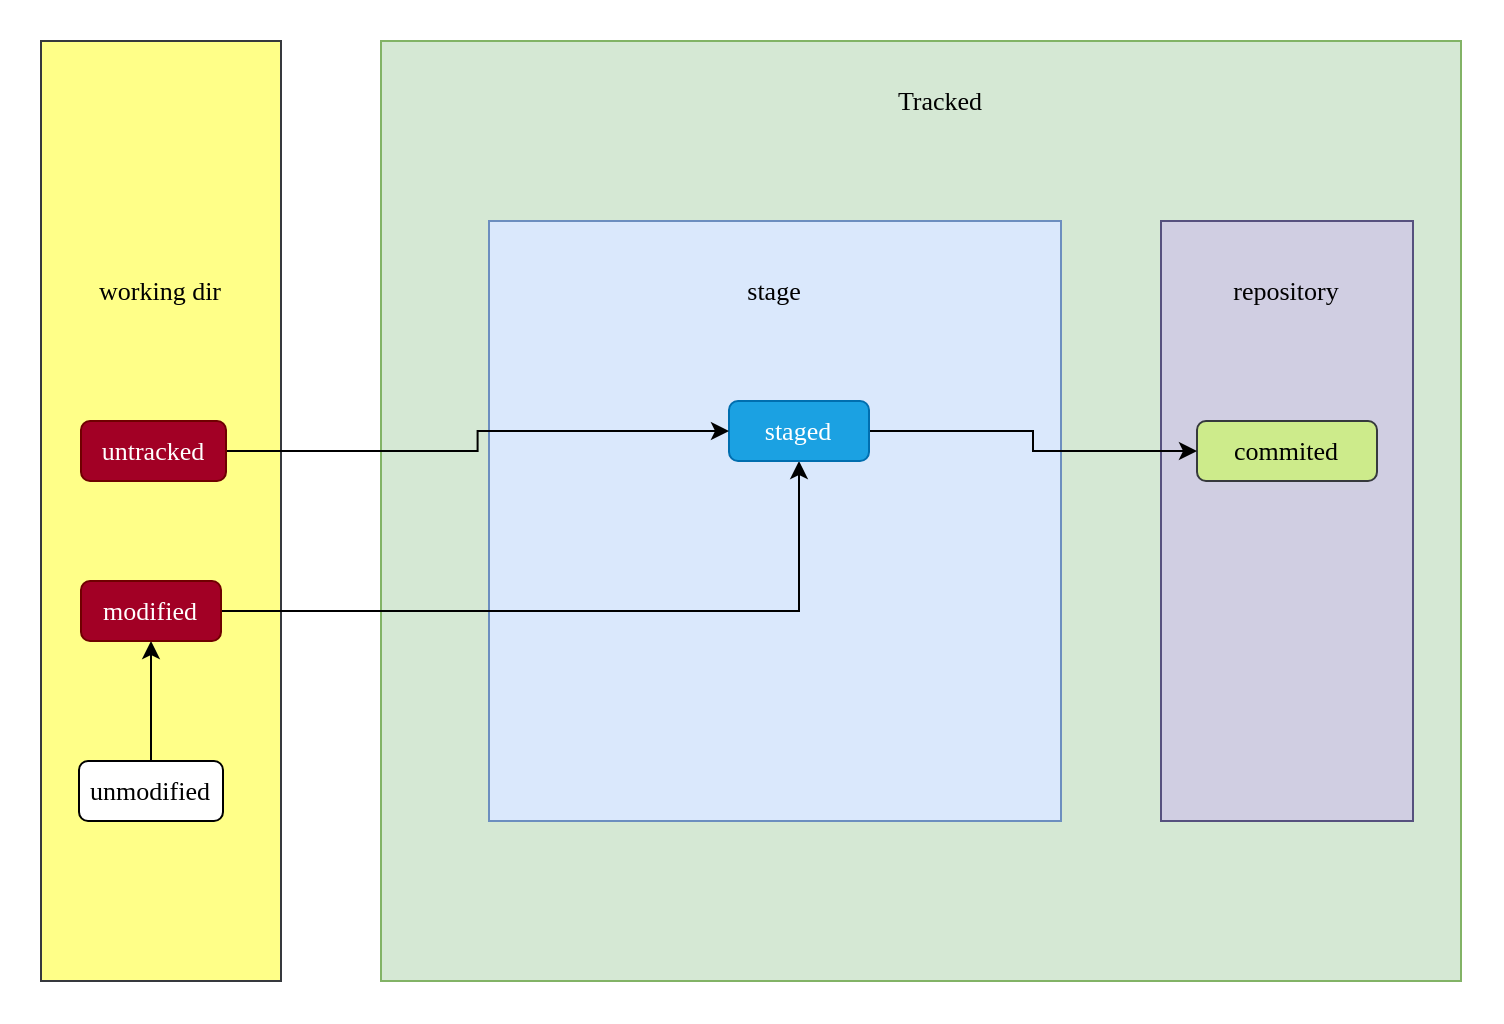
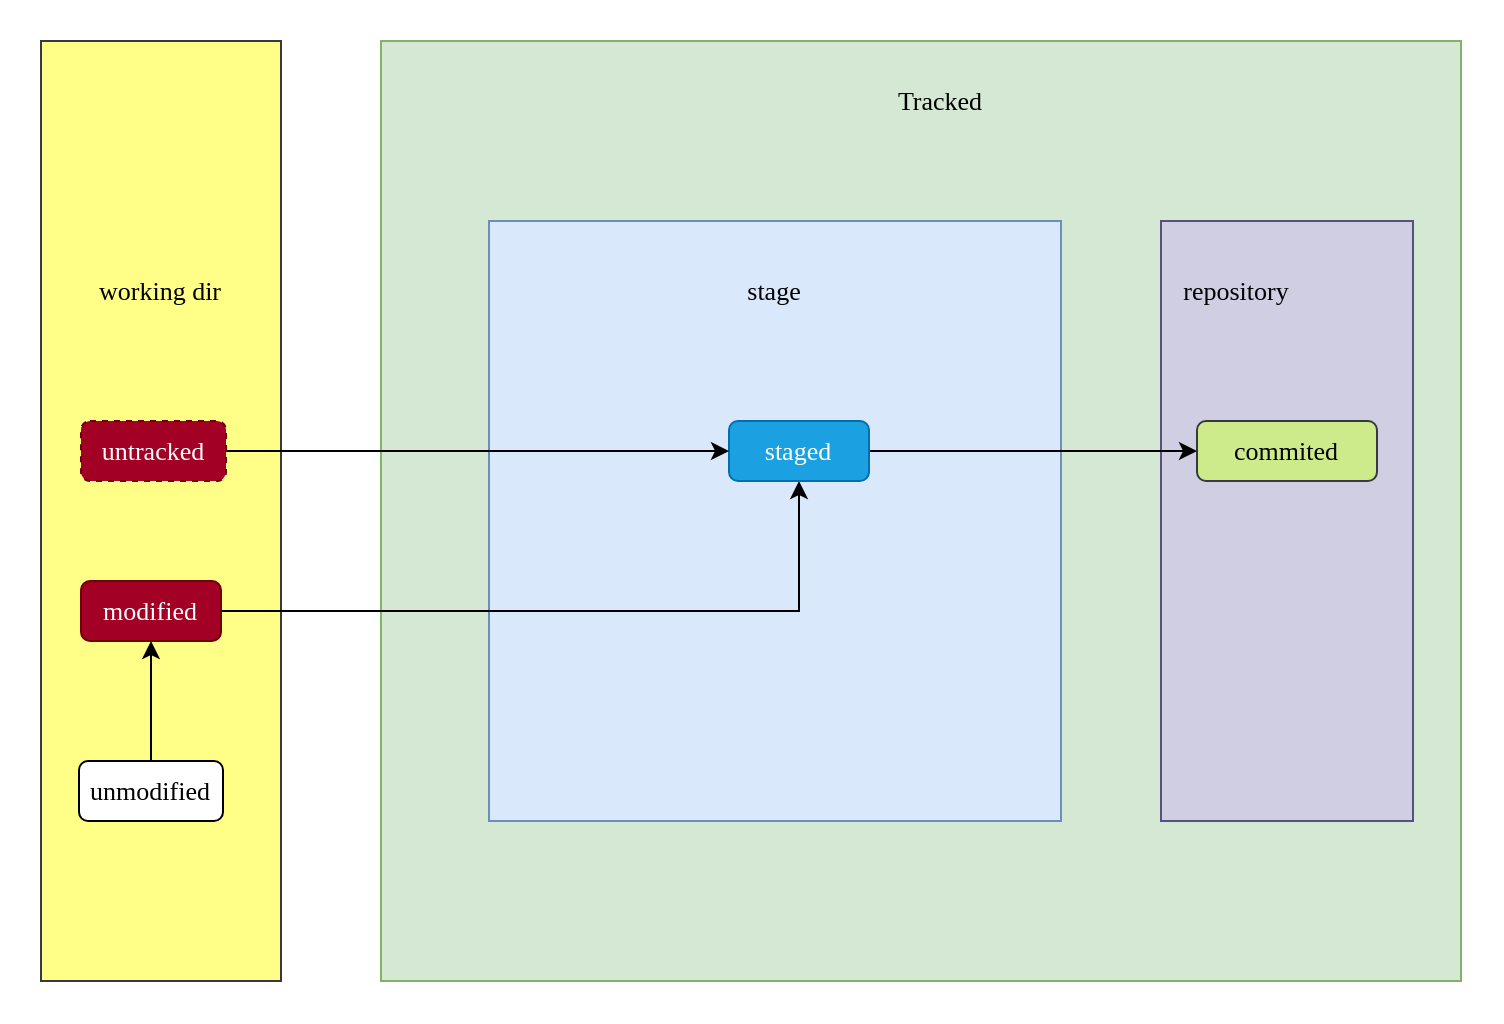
node "repository": moved (1287, 291) -> (1237, 291)
node "staged": moved (799, 431) -> (799, 451)
node "untracked": style solid -> dashed
